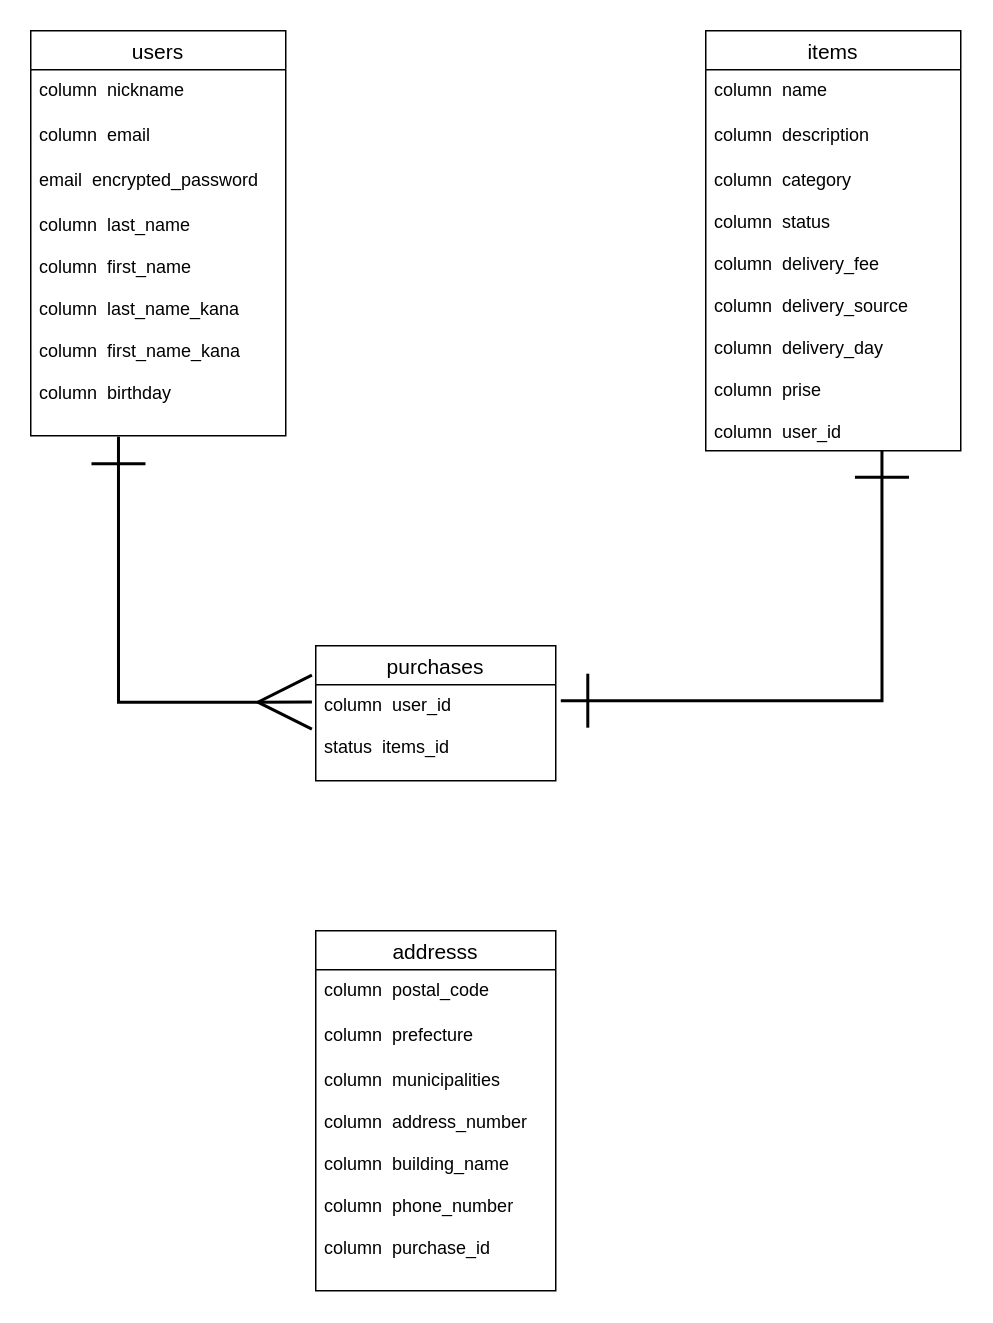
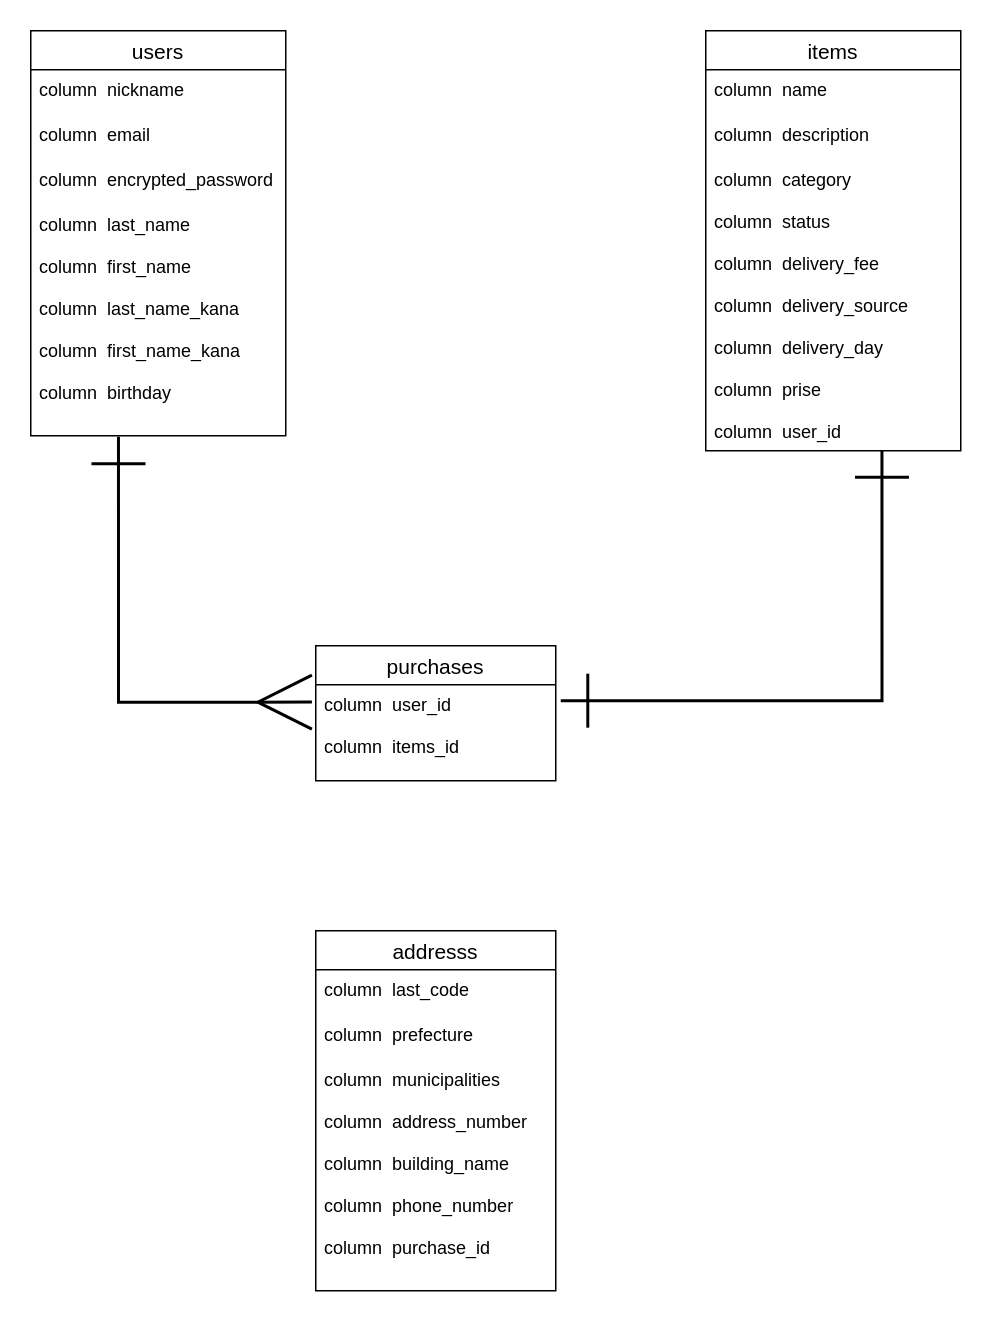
node "email encrypted_password": label "email encrypted_password" -> "column encrypted_password"
node "column user_id status items_id": label "column user_id status items_id" -> "column user_id column items_id"
node "column postal_code": label "column postal_code" -> "column last_code"
